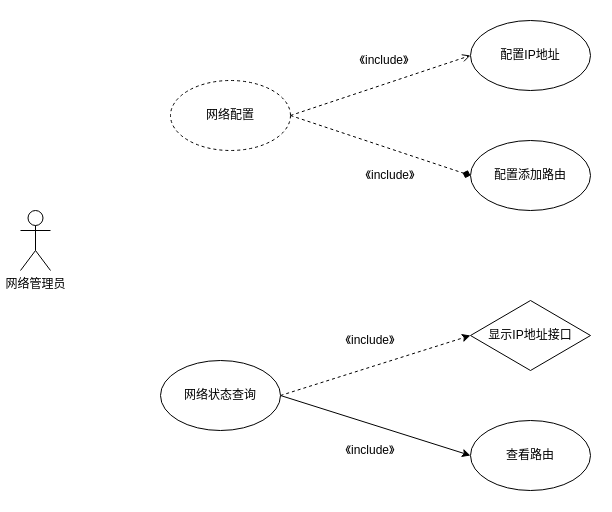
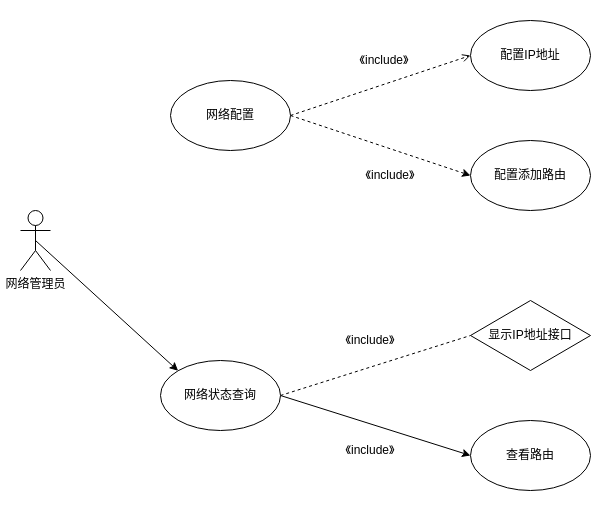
node "网络配置": style dashed -> solid
edge "网络配置" -> "配置添加路由": arrowhead diamond -> classic
edge "网络管理员" -> "网络状态查询": added
edge "网络状态查询" -> "显示IP地址接口": arrowhead classic -> none
